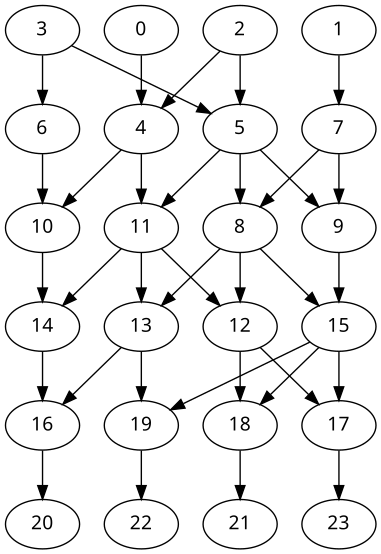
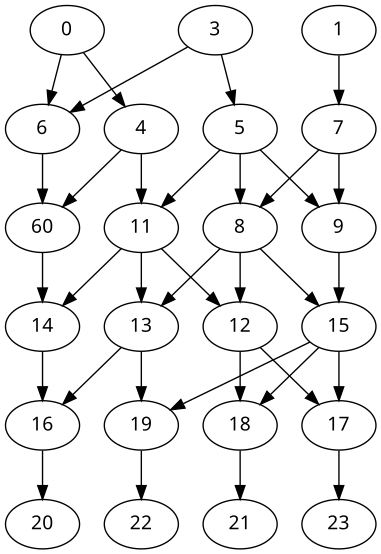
node "2": removed
edge "0" -> "6": added
node "10": label "10" -> "60"
